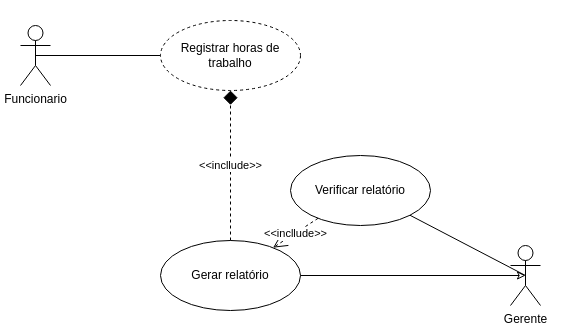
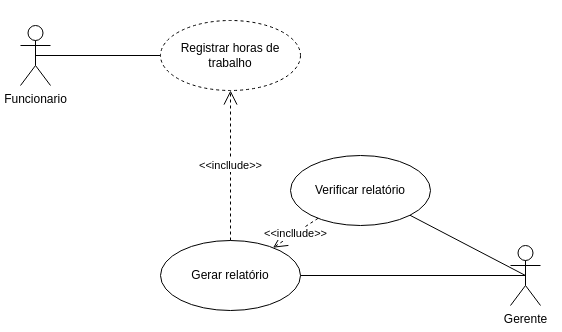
edge "Gerar relatório" -> "Registrar horas de trabalho": arrowhead diamond -> open
edge "Gerar relatório" -> "Gerente": arrowhead classic -> none
